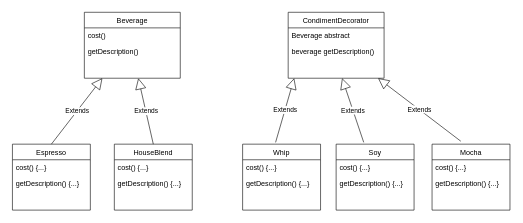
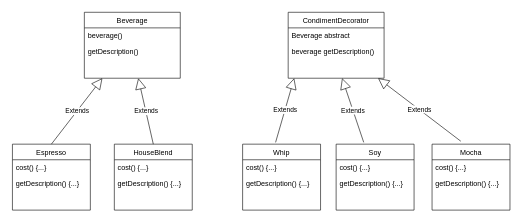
node "cost()": label "cost()" -> "beverage()"
